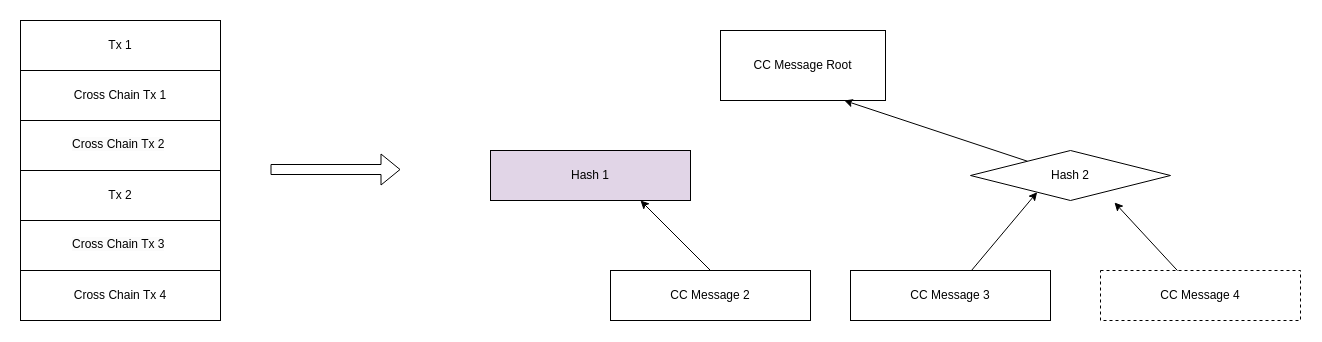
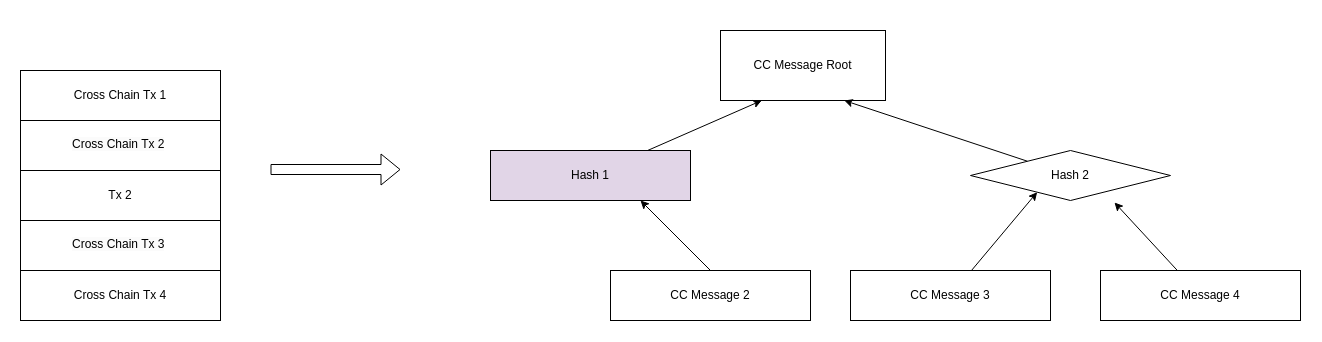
node "Tx 1": removed
edge "Hash 1" -> "CC Message Root": added
node "CC Message 4": style dashed -> solid
